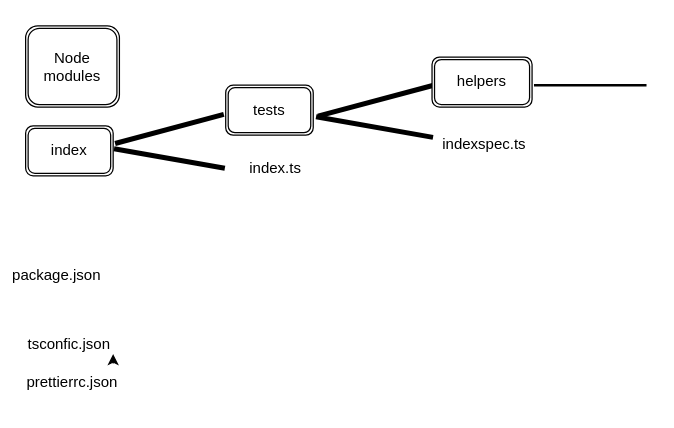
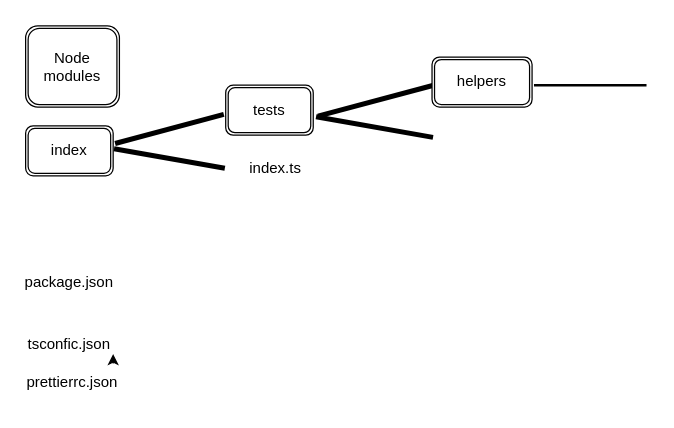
node "indexspec.ts": removed
node "package.json": moved (57, 276) -> (69, 282)
